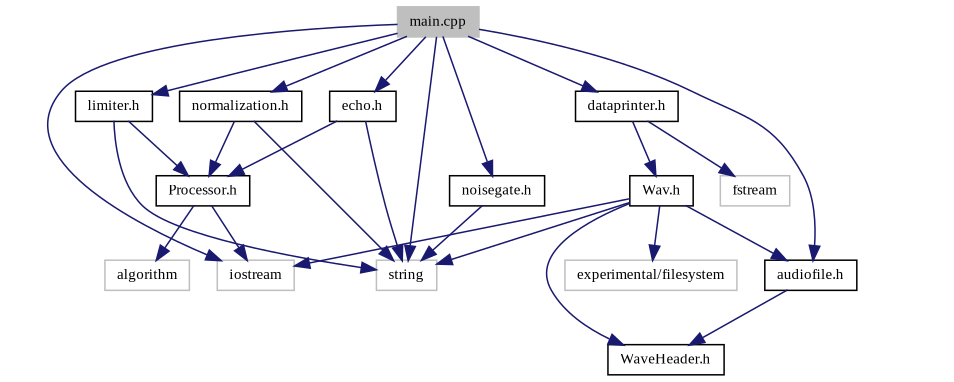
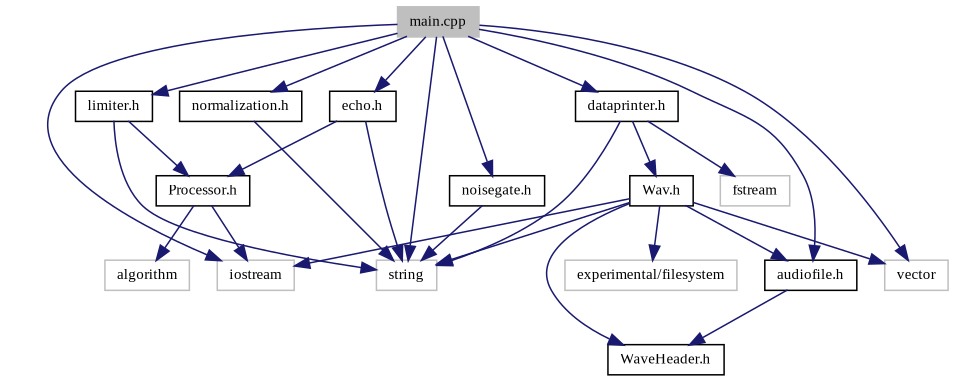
edge "normalization.h" -> "Processor.h": removed
edge "dataprinter.h" -> "string": added
node "vector": added
